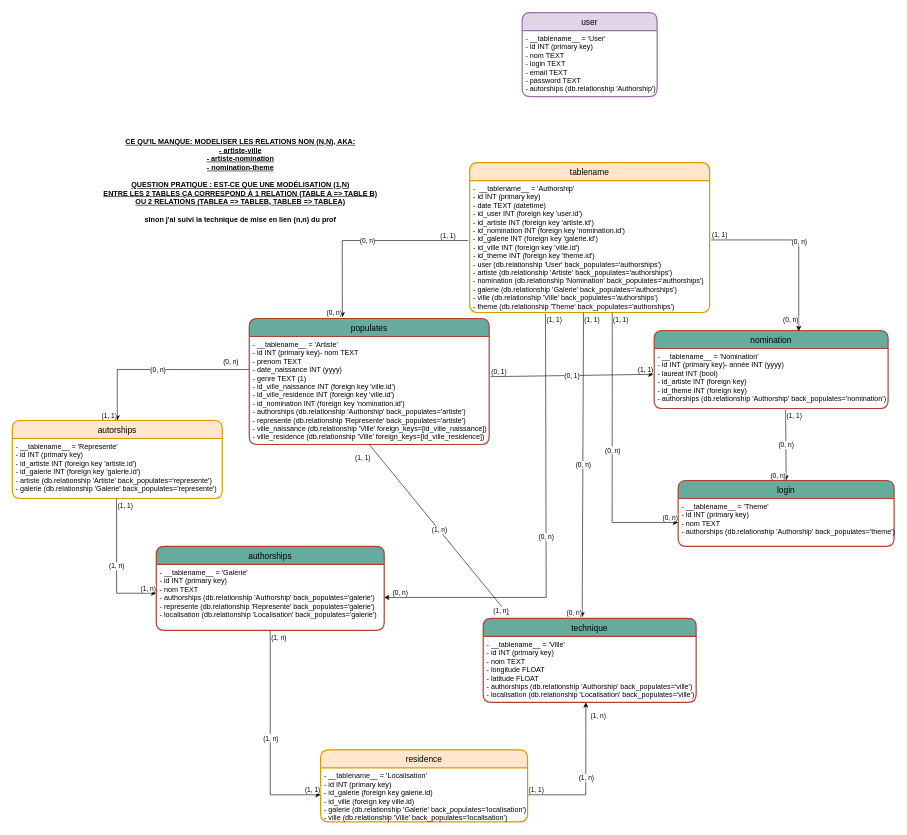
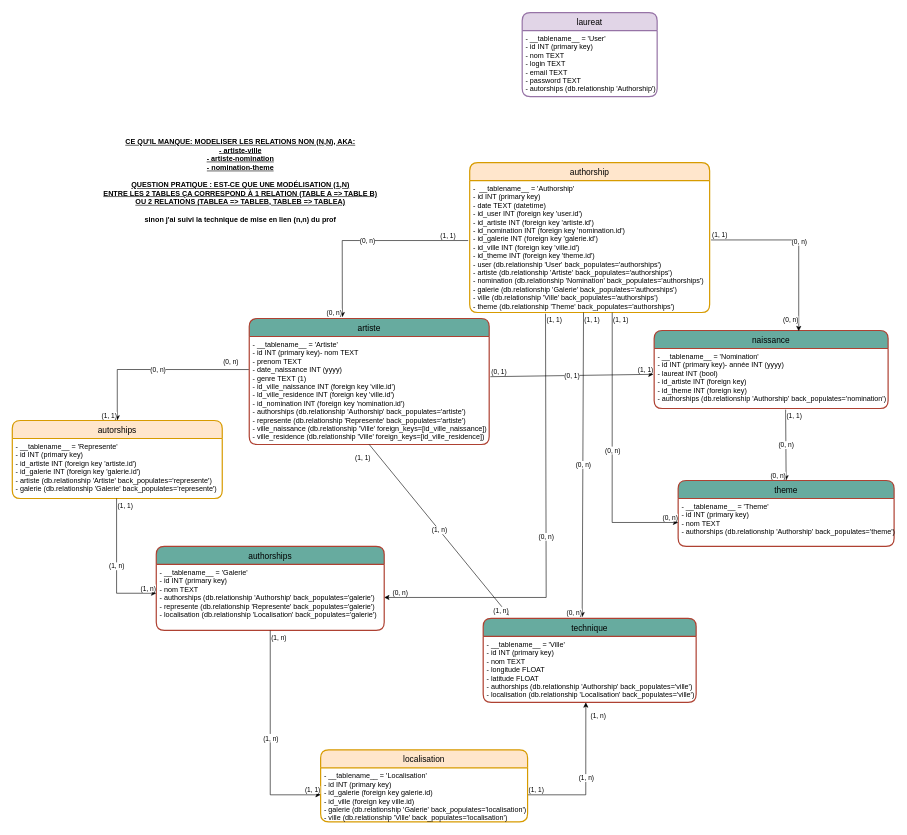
node "user": label "user" -> "laureat"
node "tablename": label "tablename" -> "authorship"
node "populates": label "populates" -> "artiste"
node "nomination": label "nomination" -> "naissance"
node "login": label "login" -> "theme"
node "residence": label "residence" -> "localisation"
